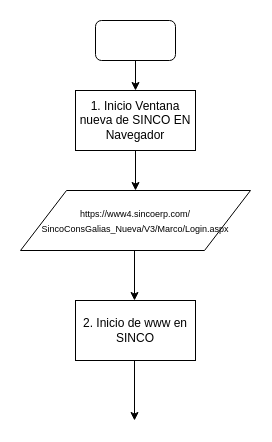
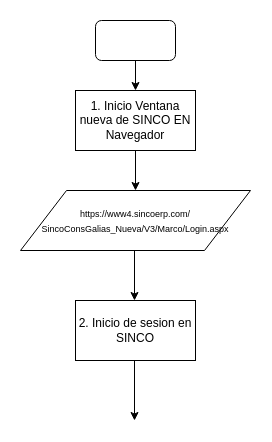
node "2. Inicio de www en SINCO": label "2. Inicio de www en SINCO" -> "2. Inicio de sesion en SINCO"
